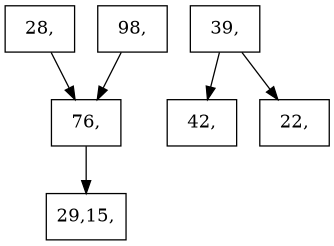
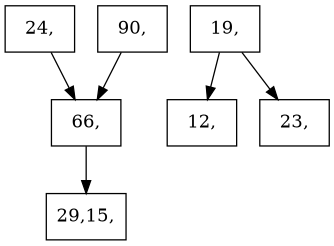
node "28,": label "28," -> "24,"
node "98,": label "98," -> "90,"
node "39,": label "39," -> "19,"
node "76,": label "76," -> "66,"
node "42,": label "42," -> "12,"
node "22,": label "22," -> "23,"
